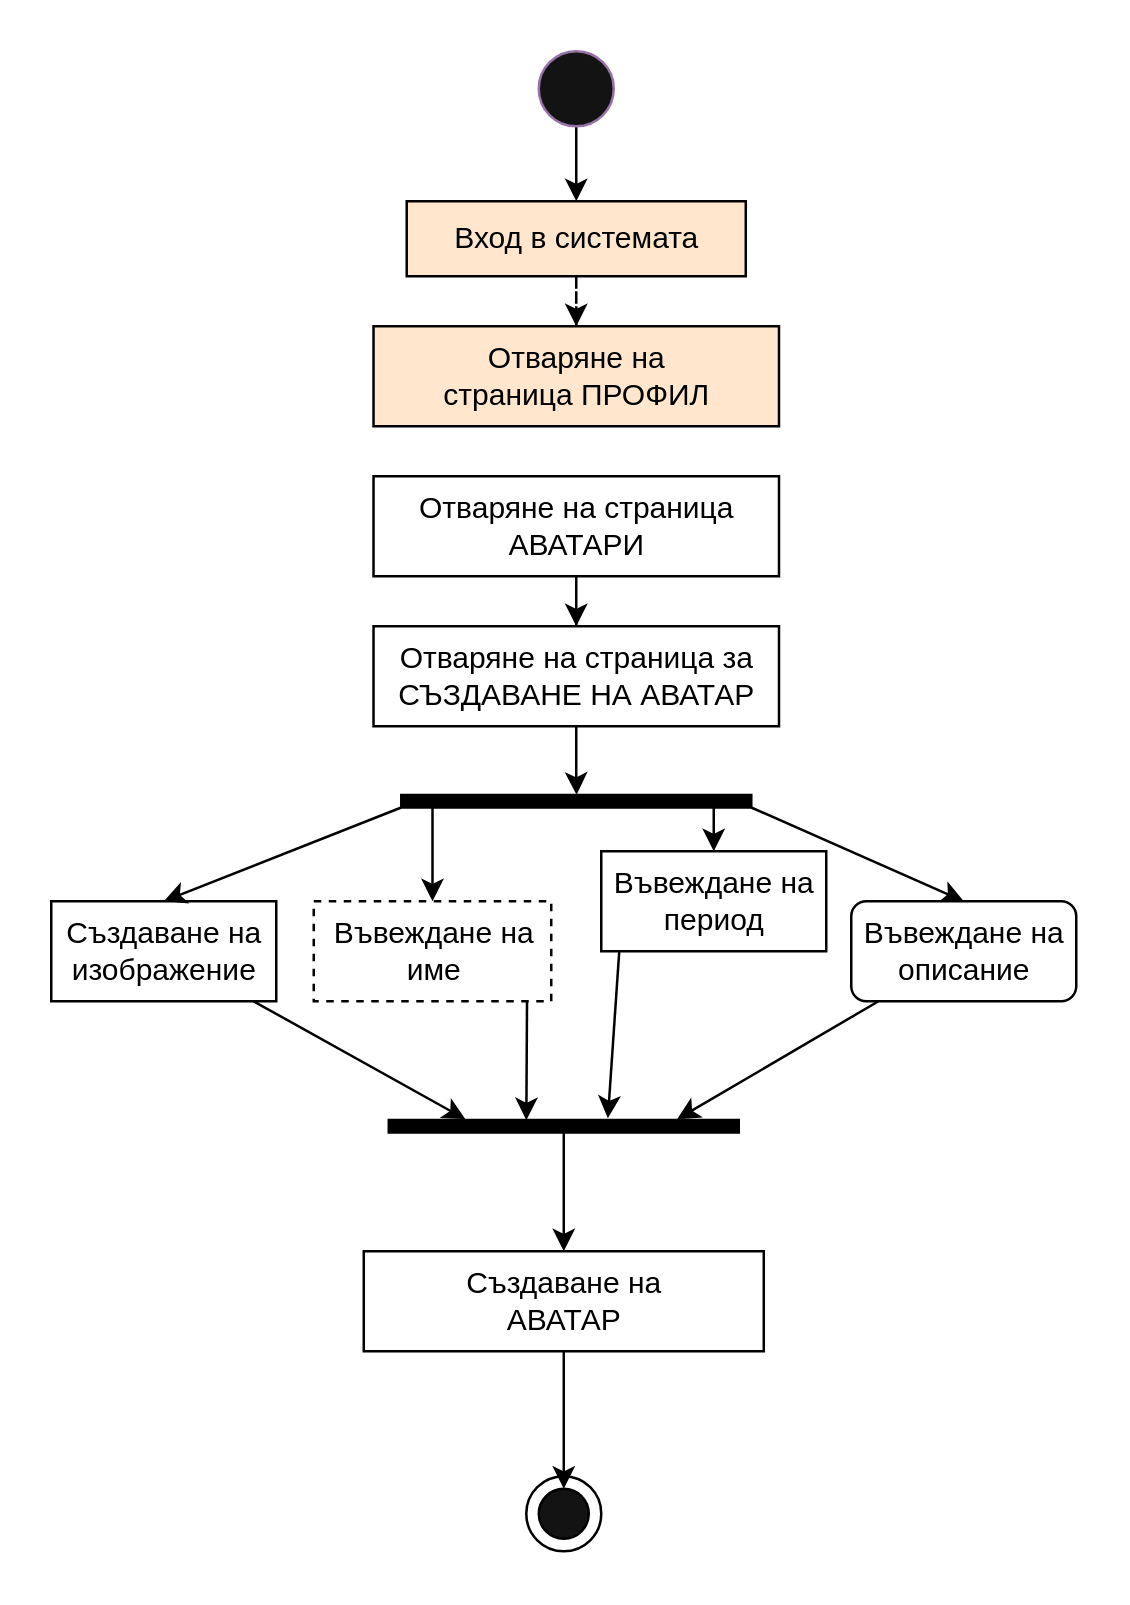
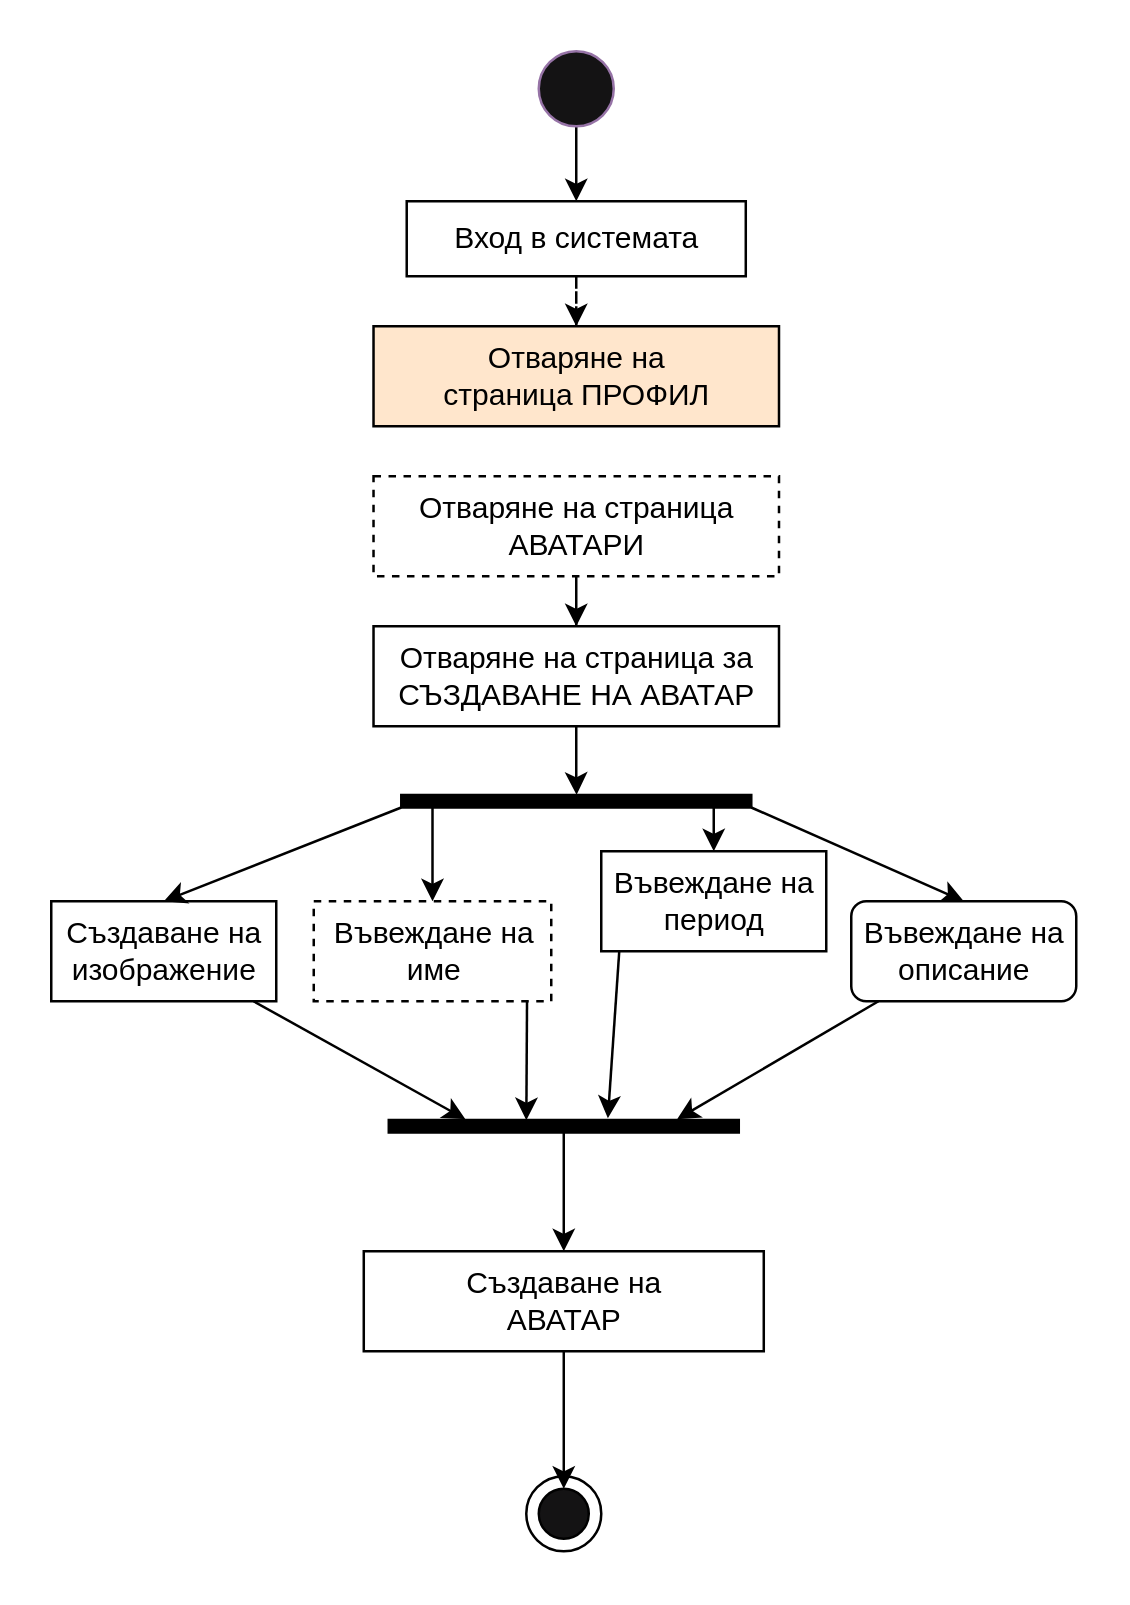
node "Вход в системата": fillcolor #ffe6cc -> #ffffff
node "Отваряне на страница АВАТАРИ": style solid -> dashed
